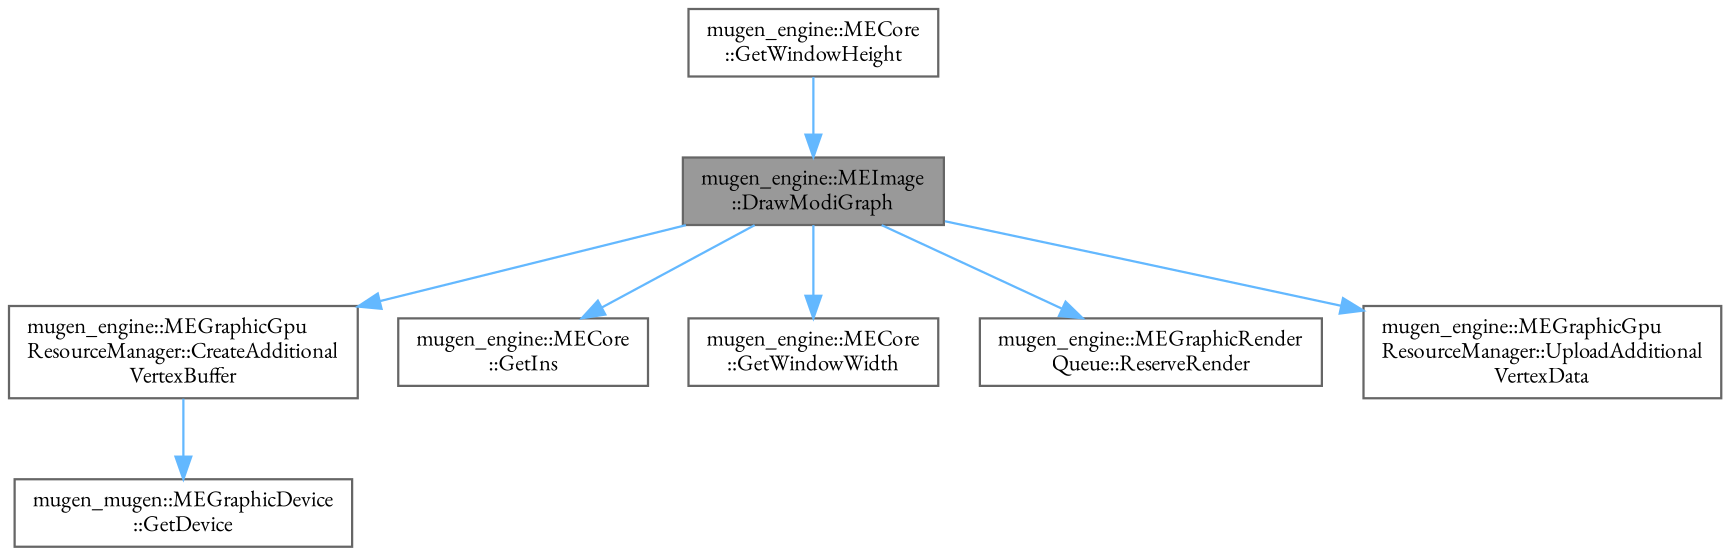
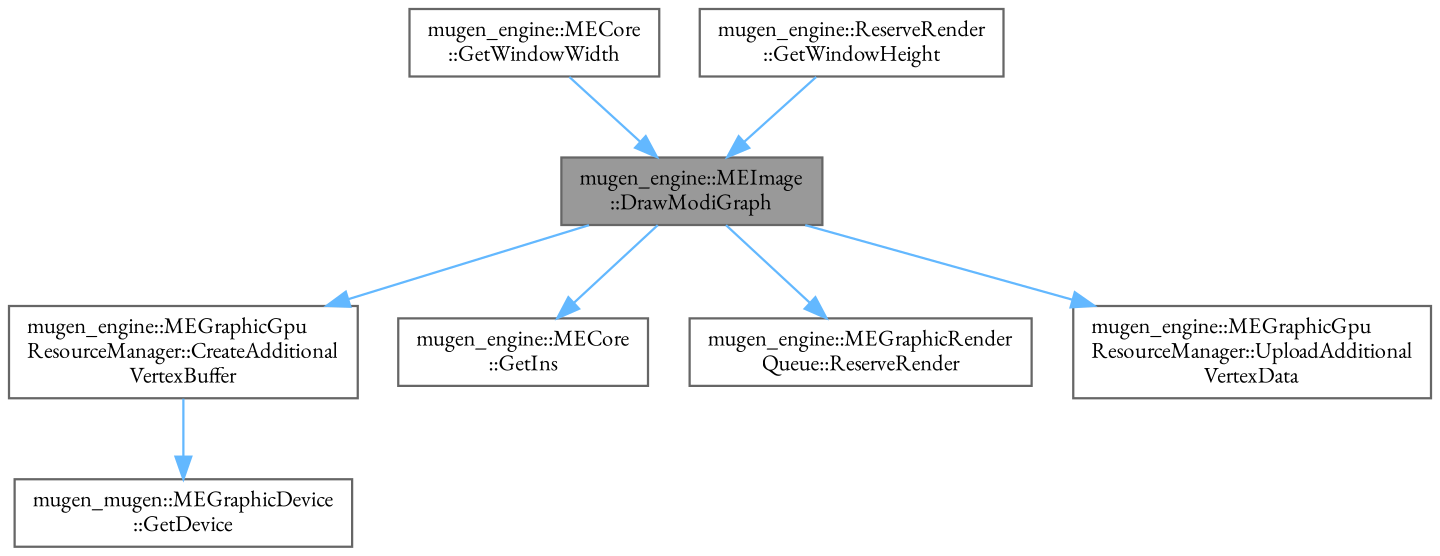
node "mugen_engine::MECore ::GetWindowHeight": label "mugen_engine::MECore ::GetWindowHeight" -> "mugen_engine::ReserveRender ::GetWindowHeight"
edge "mugen_engine::MEImage ::DrawModiGraph" -> "mugen_engine::MECore ::GetWindowWidth": reversed
